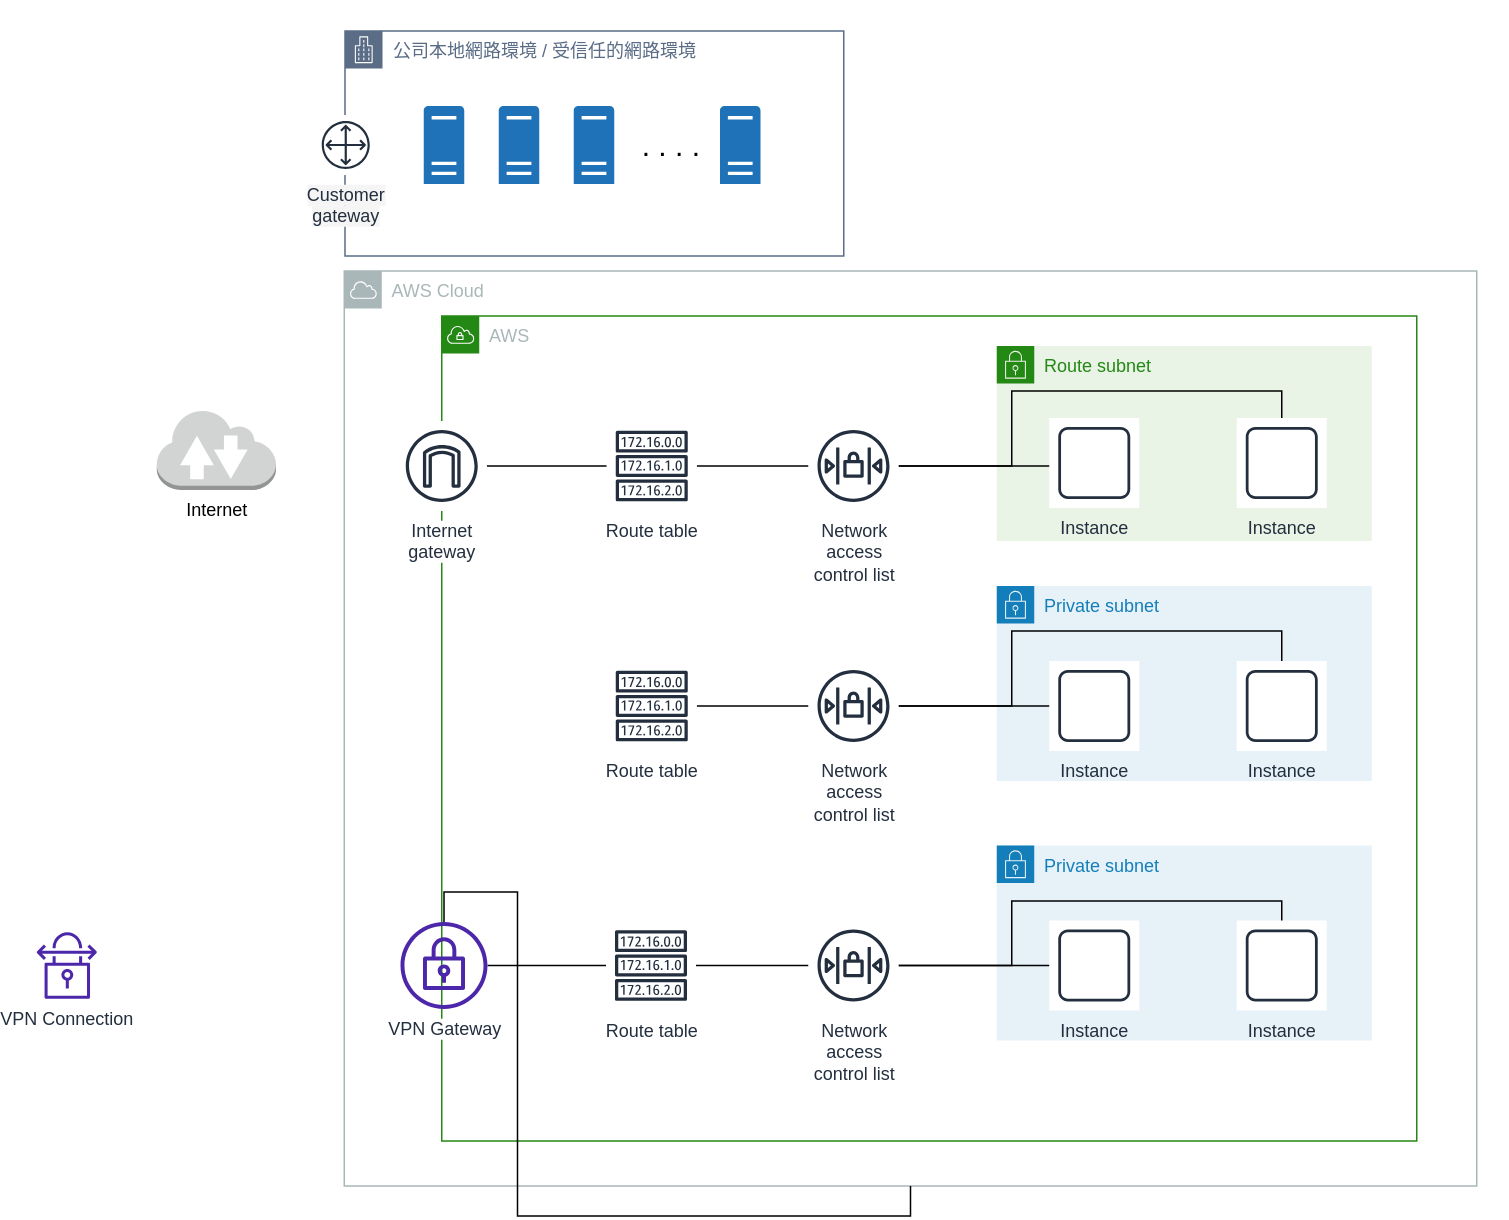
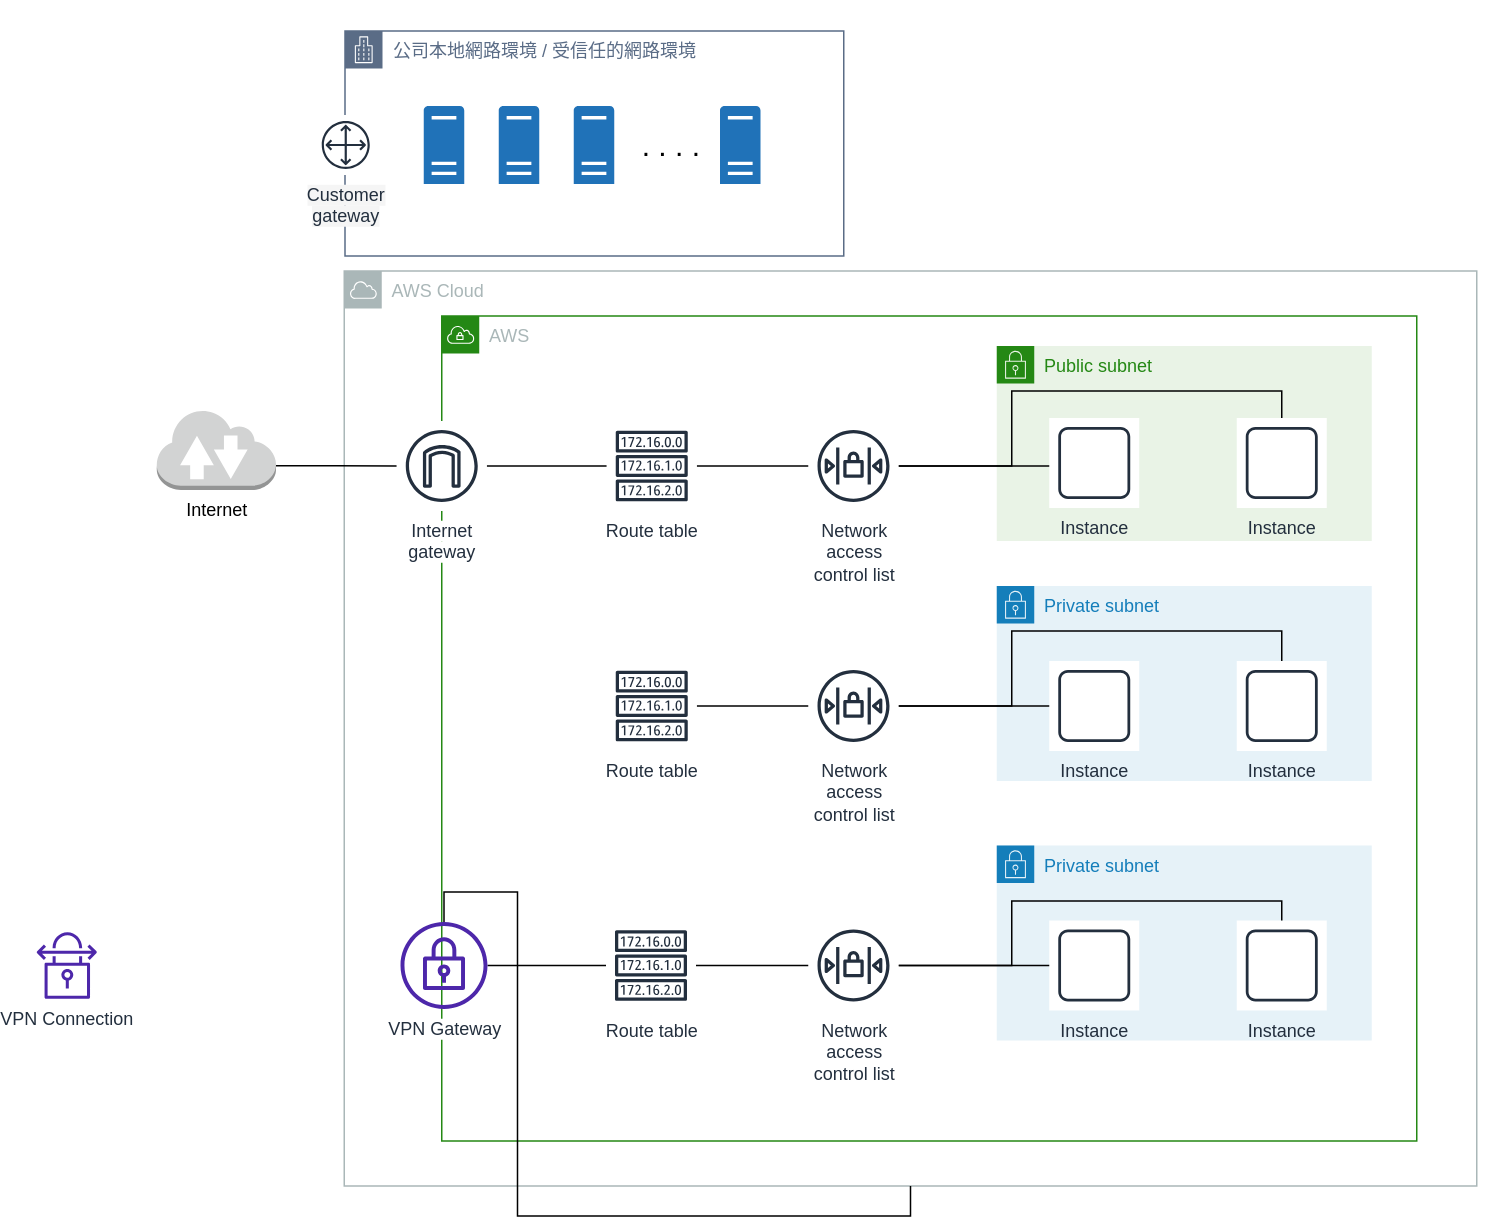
node "Route subnet": label "Route subnet" -> "Public subnet"
edge "Internet" -- "Internet gateway": added
